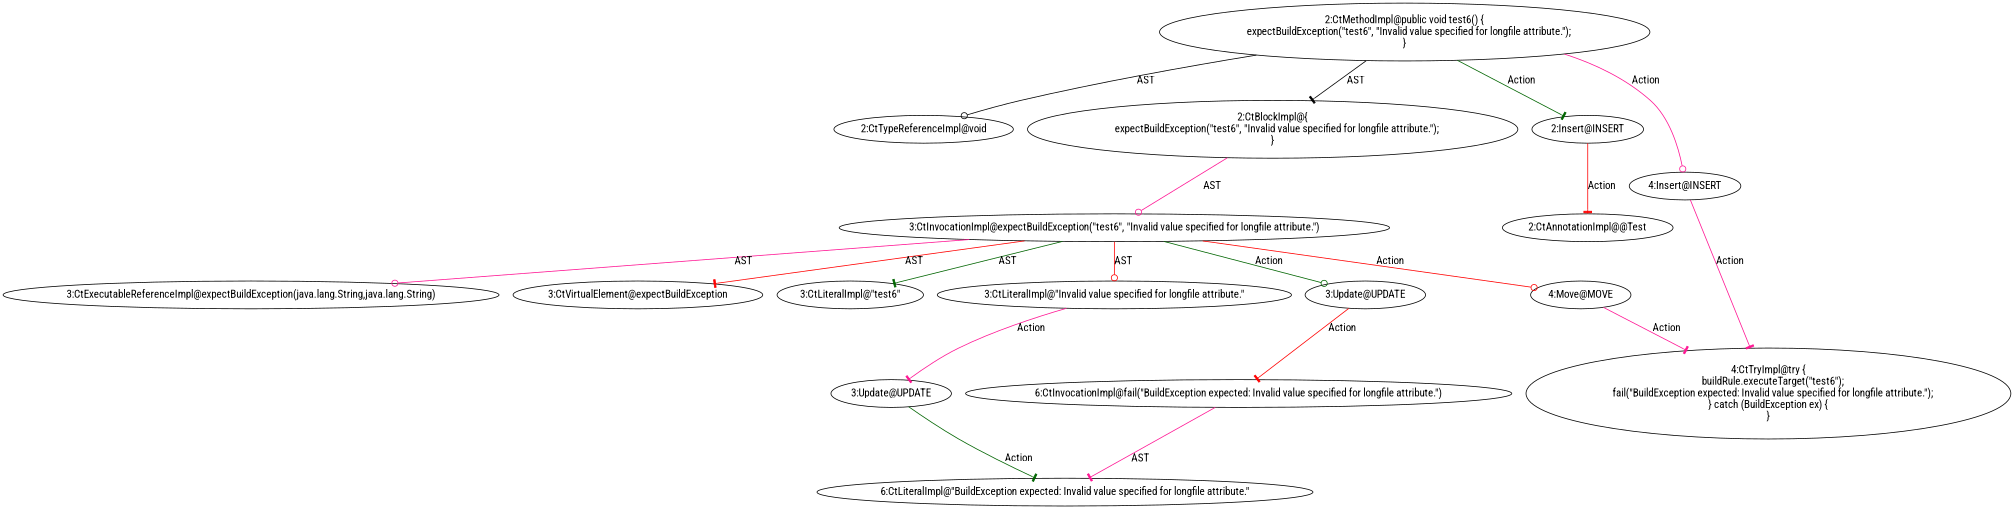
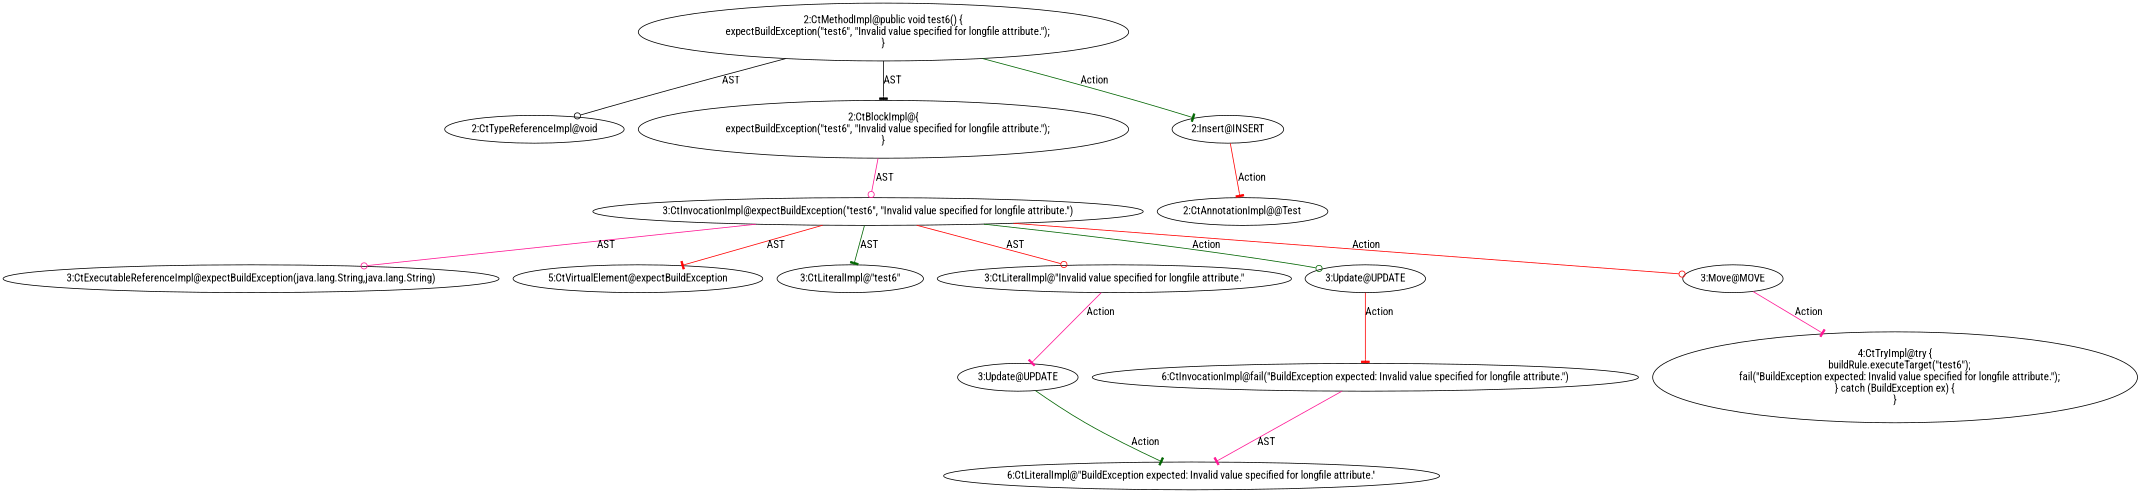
node "4:Insert@INSERT": removed
node "3:CtVirtualElement@expectBuildException": label "3:CtVirtualElement@expectBuildException" -> "5:CtVirtualElement@expectBuildException"
node "4:Move@MOVE": label "4:Move@MOVE" -> "3:Move@MOVE"
